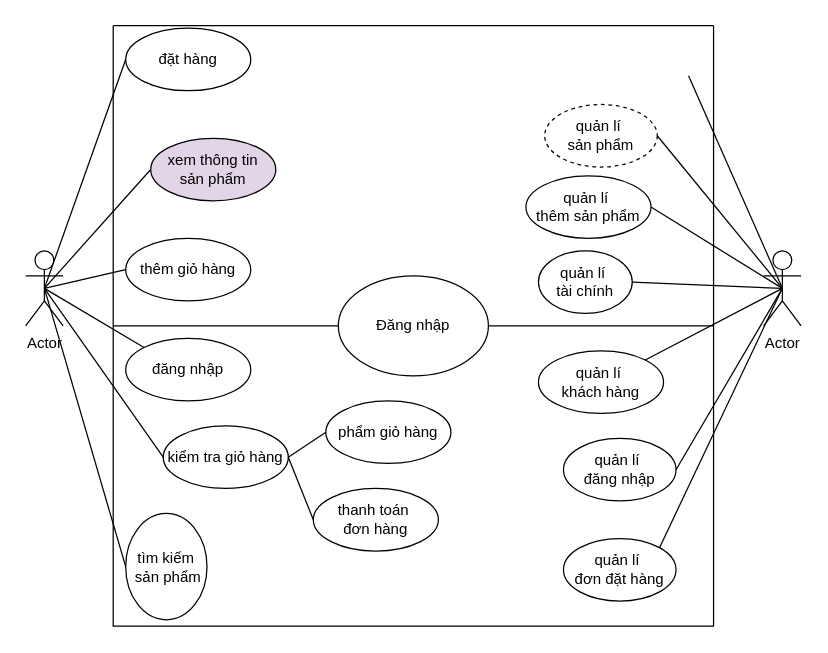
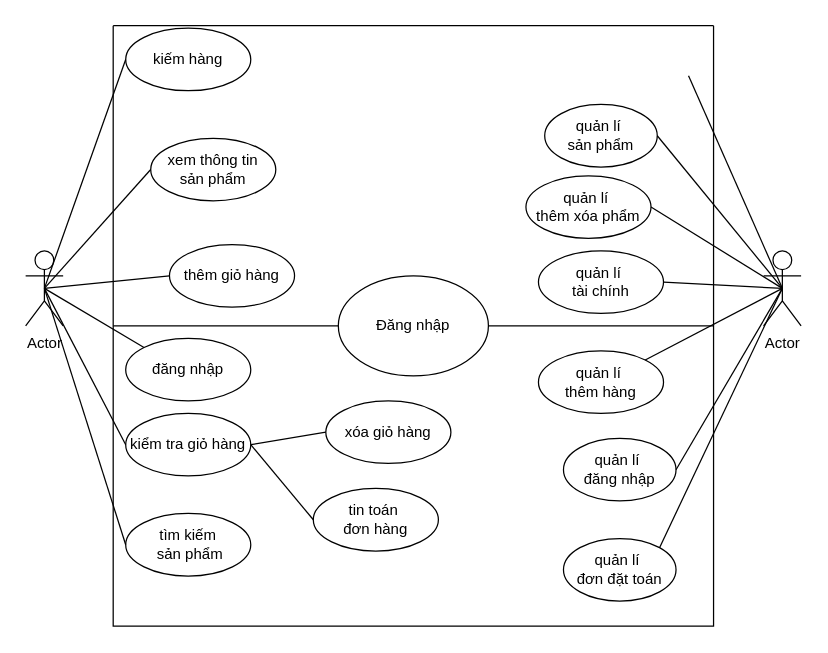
node "đặt hàng": label "đặt hàng" -> "kiếm hàng"
node "quản lí sản phẩm": style dashed -> solid
node "xem thông tin sản phẩm": fillcolor #e1d5e7 -> #ffffff
node "quản lí thêm sản phẩm": label "quản lí thêm sản phẩm" -> "quản lí thêm xóa phẩm"
node "thêm giỏ hàng": moved (188, 269) -> (232, 276)
node "quản lí tài chính": size 94x63 -> 125x63
node "quản lí khách hàng": label "quản lí khách hàng" -> "quản lí thêm hàng"
node "phẩm giỏ hàng": label "phẩm giỏ hàng" -> "xóa giỏ hàng"
node "kiểm tra giỏ hàng": moved (226, 457) -> (188, 444)
node "thanh toán đơn hàng": label "thanh toán đơn hàng" -> "tin toán đơn hàng"
node "tìm kiếm sản phẩm": size 81x106 -> 125x63
node "quản lí đơn đặt hàng": label "quản lí đơn đặt hàng" -> "quản lí đơn đặt toán"
